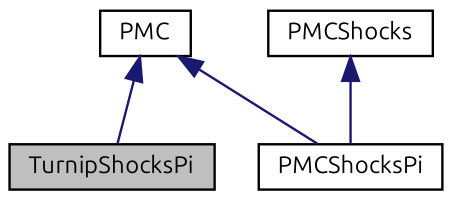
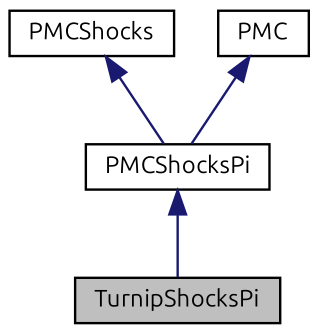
edge "TurnipShocksPi" -> "PMC": now "TurnipShocksPi" -> "PMCShocksPi"
